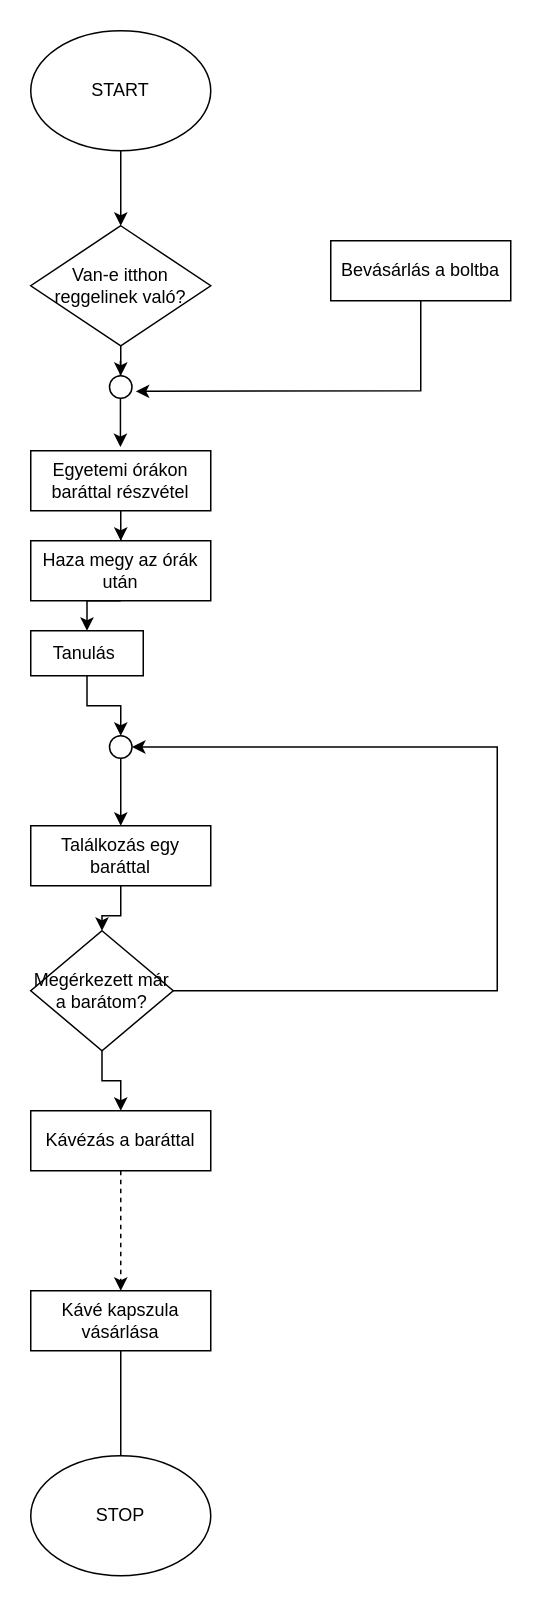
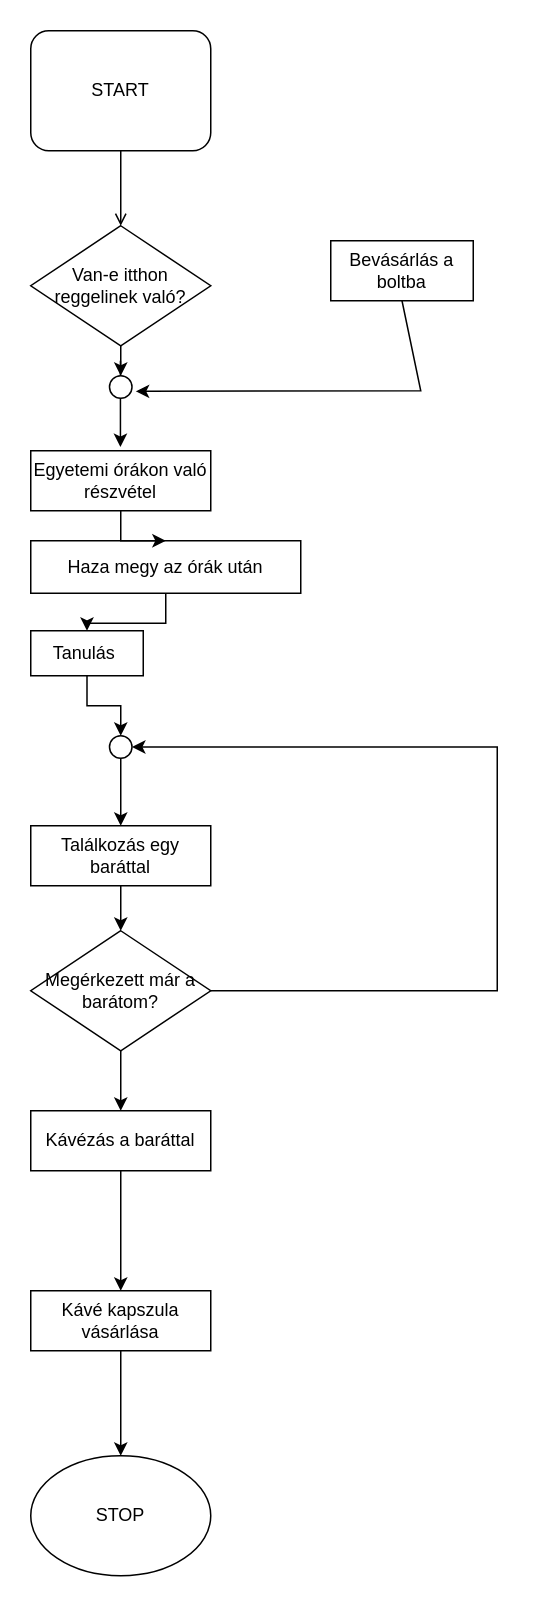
node "START": shape ellipse -> rounded rectangle
edge "START" -> "Van-e itthon reggelinek való?": arrowhead classic -> open
node "Bevásárlás a boltba": size 180x60 -> 143x60
node "Egyetemi órákon baráttal részvétel": label "Egyetemi órákon baráttal részvétel" -> "Egyetemi órákon való részvétel"
node "Haza megy az órák után": size 180x60 -> 270x53
node "Megérkezett már a barátom?": size 143x120 -> 180x120
edge "Kávézás a baráttal" -> "Kávé kapszula vásárlása": style dashed -> solid
edge "Kávé kapszula vásárlása" -- "STOP": arrowhead none -> classic
